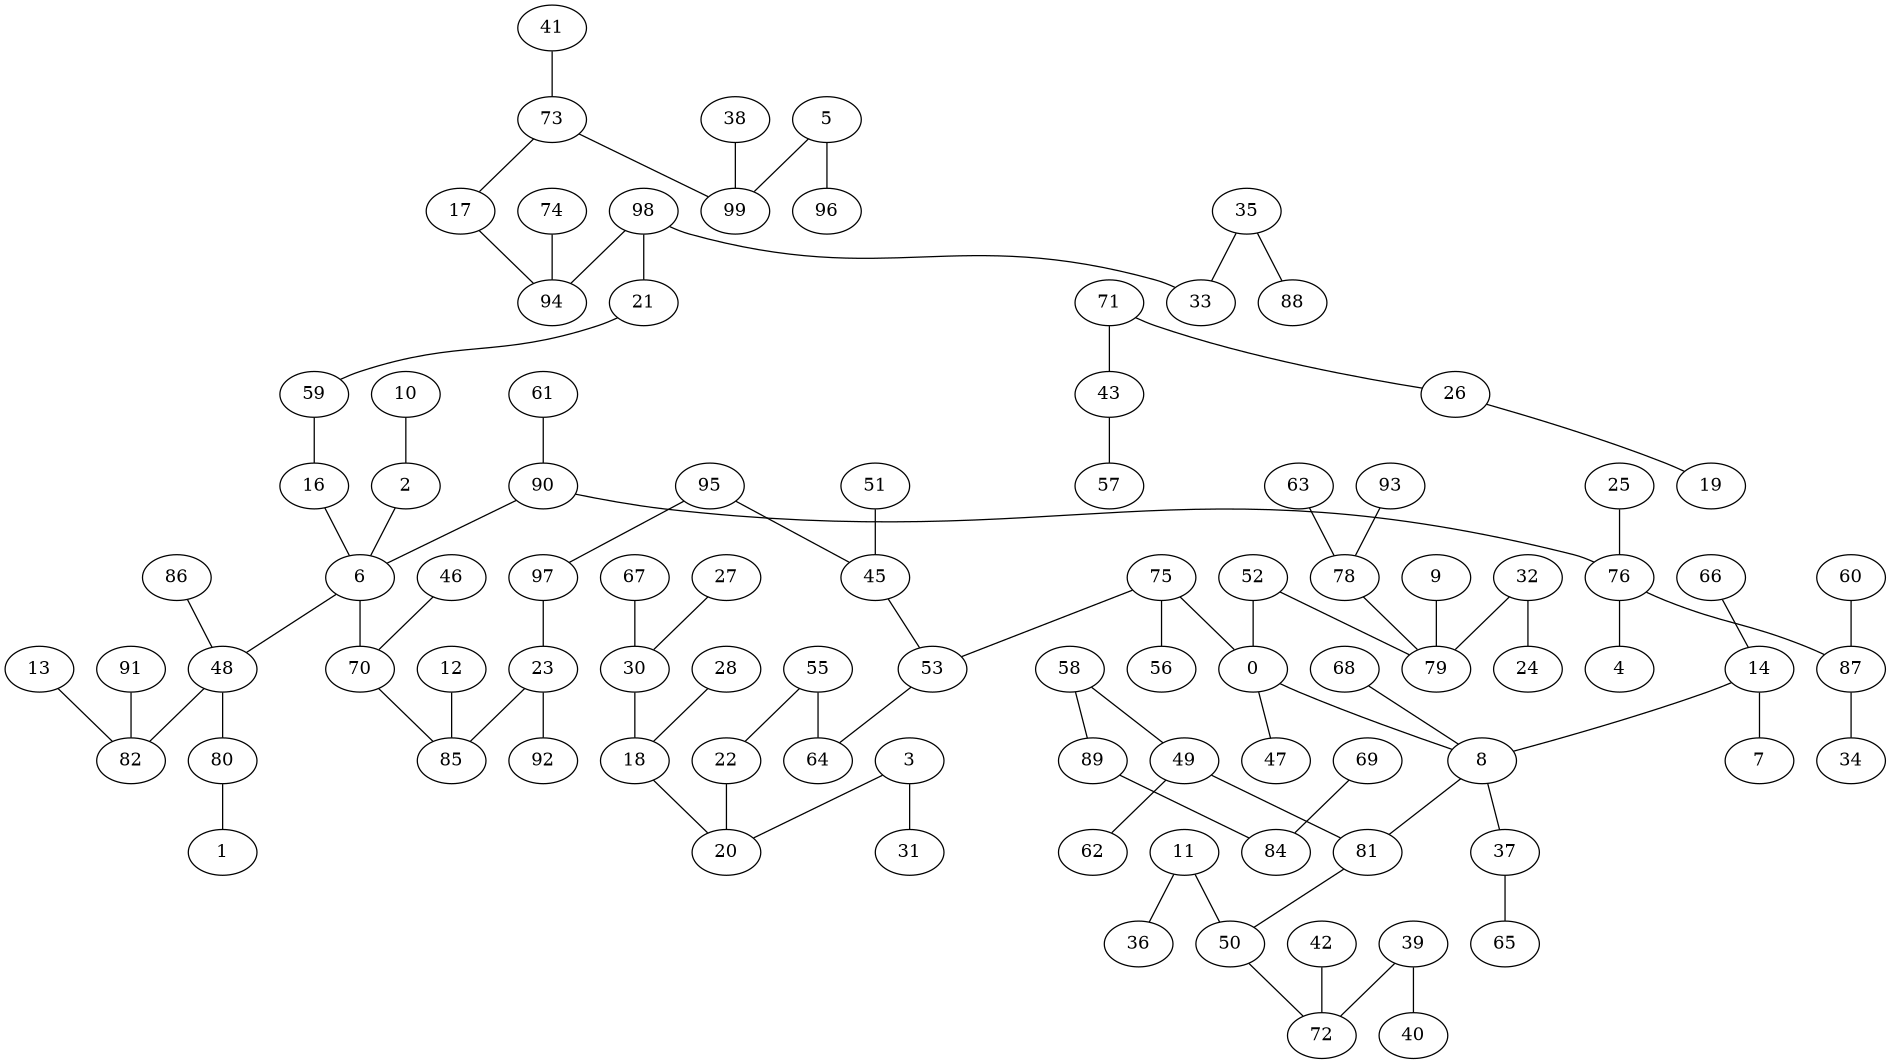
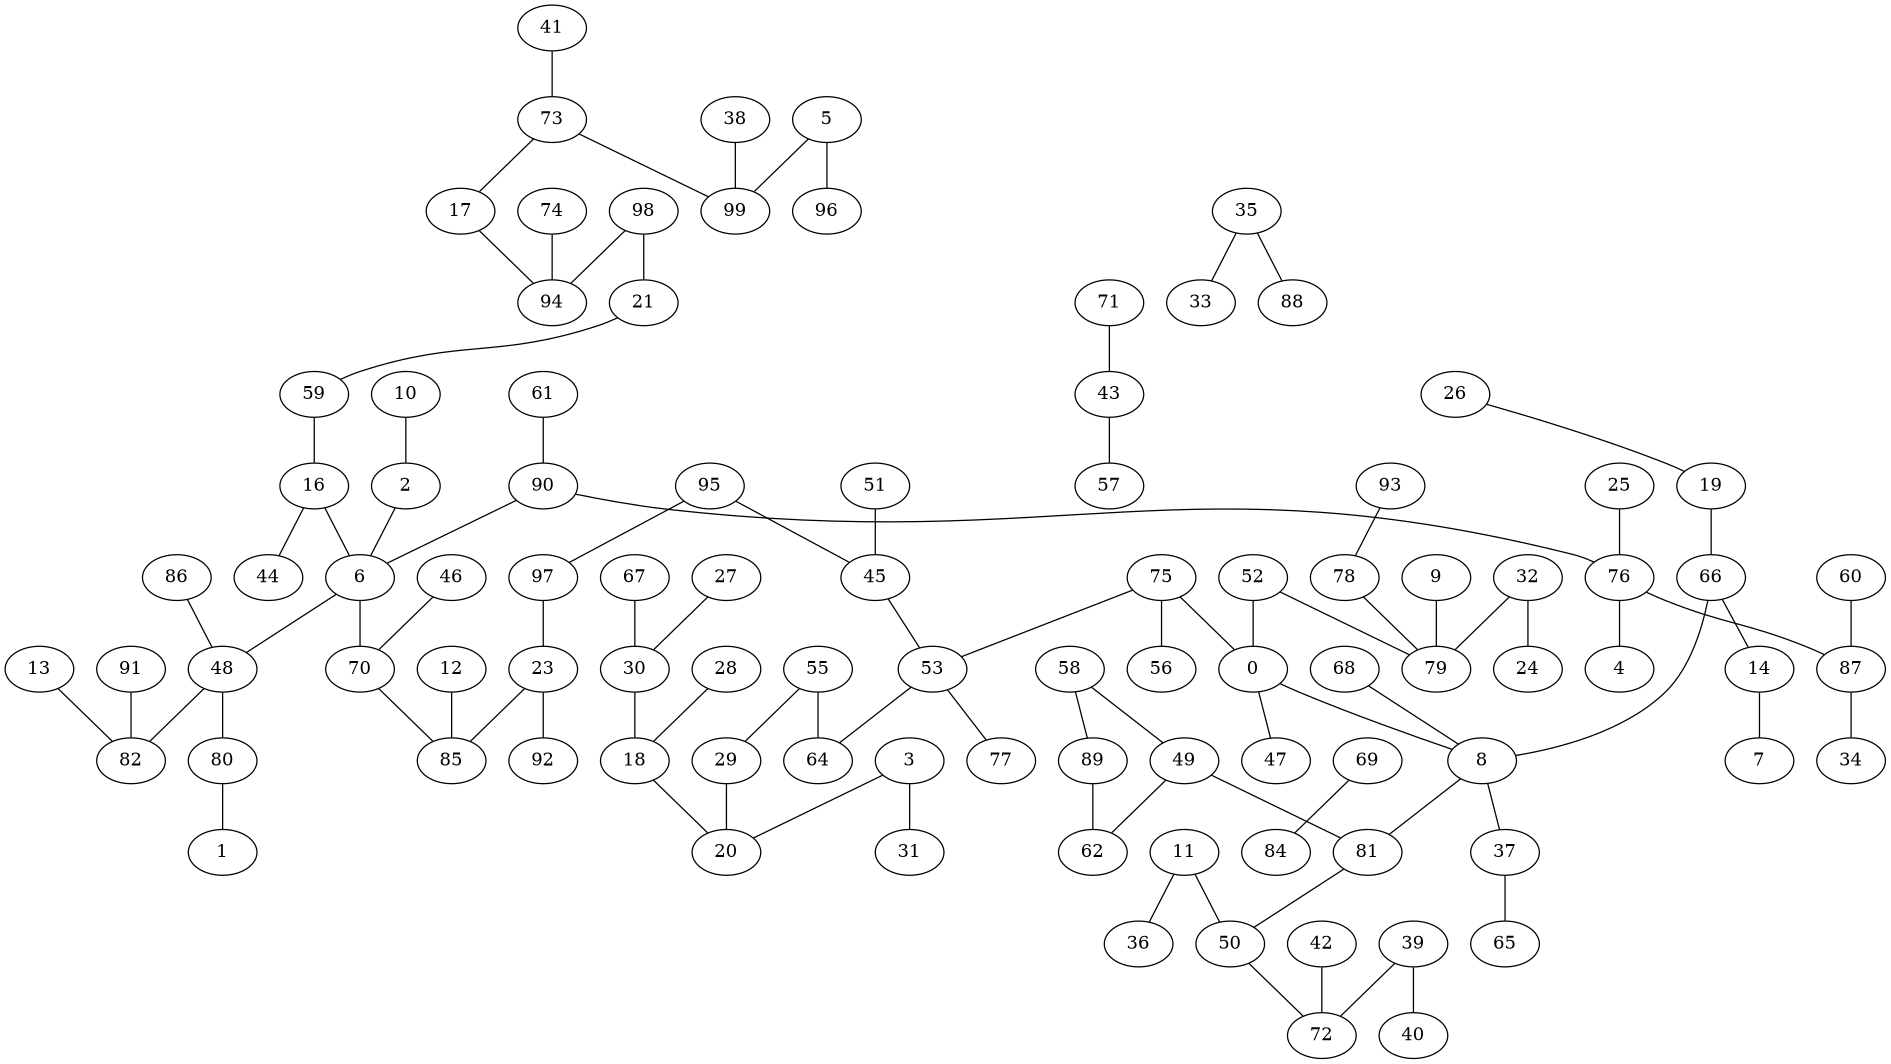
edge "98" -- "33": removed
edge "71" -- "26": removed
node "63": removed
edge "19" -- "66": added
node "44": added
edge "14" -- "8": now "66" -- "8"
node "22": label "22" -> "29"
node "77": added
edge "89" -- "84": now "89" -- "62"
